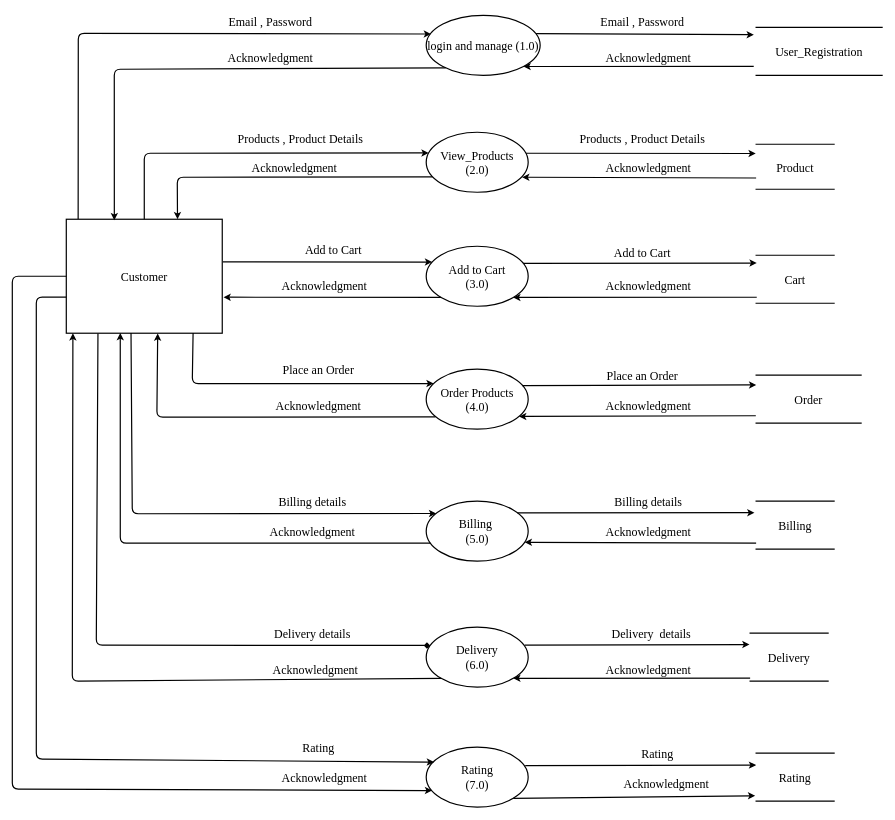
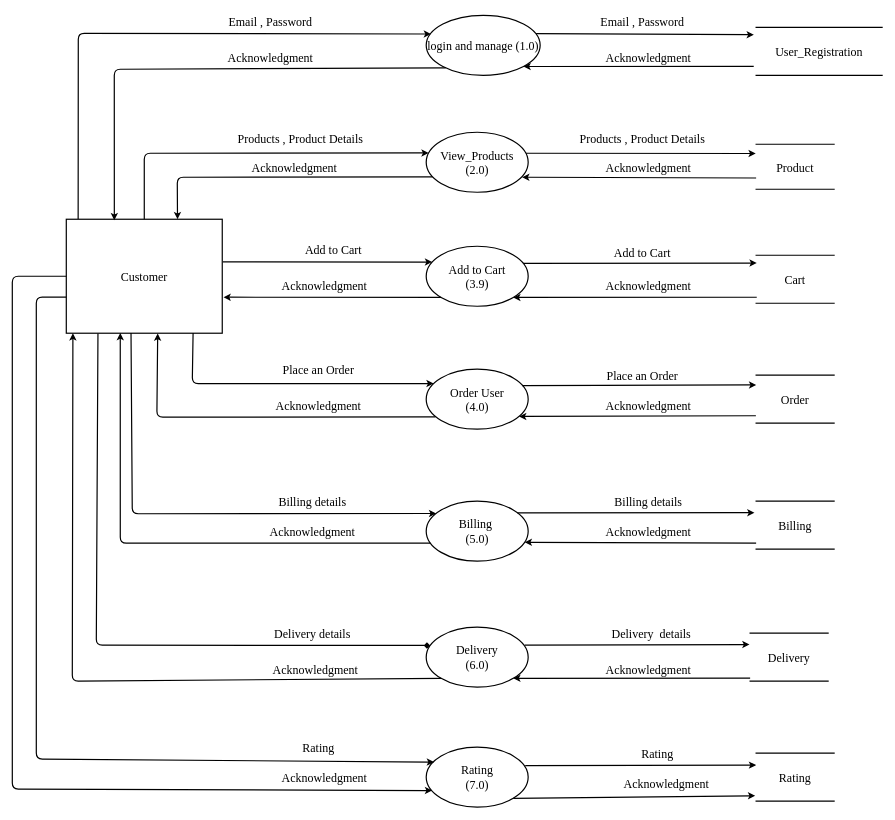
node "Add to Cart(3.0)": label "Add to Cart(3.0)" -> "Add to Cart(3.9)"
node "Order Products(4.0)": label "Order Products(4.0)" -> "Order User(4.0)"
node "Order": size 105x48 -> 78x48
